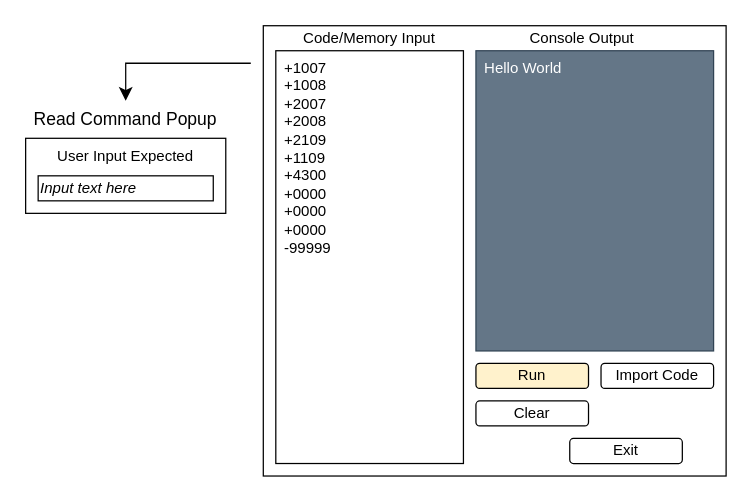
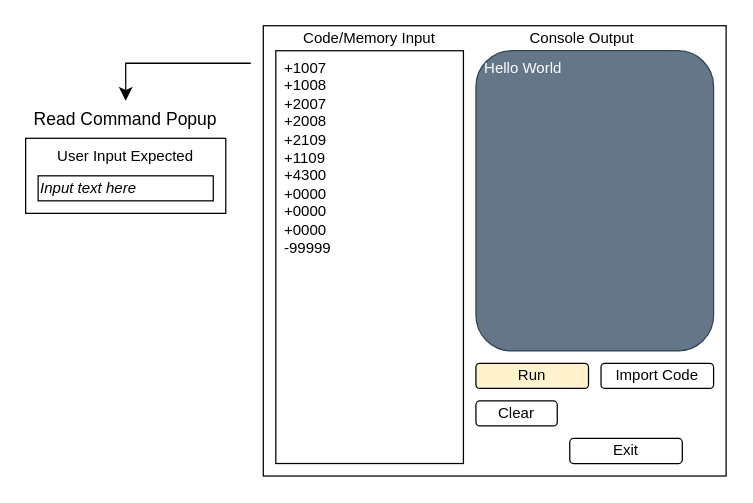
node "Hello World": shape rectangle -> rounded rectangle
node "Clear": size 113x25 -> 81x25
